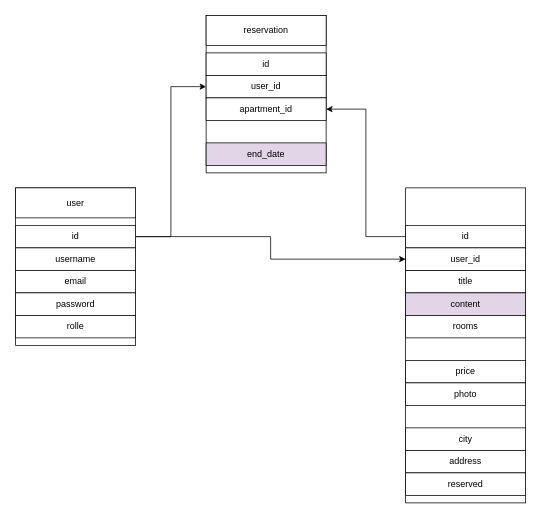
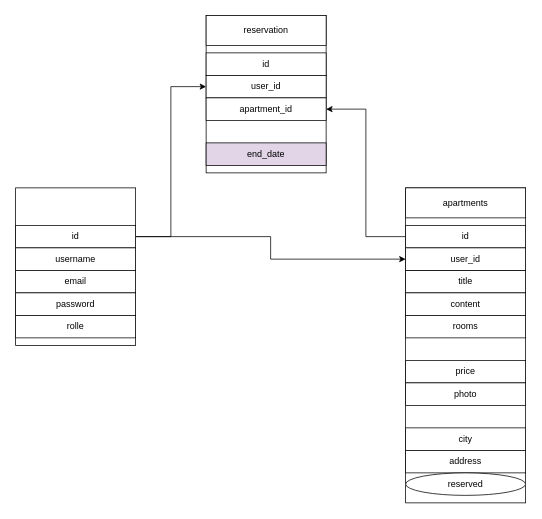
node "user": removed
node "apartments": added
node "content": fillcolor #e1d5e7 -> #ffffff
node "reserved": shape rectangle -> ellipse
